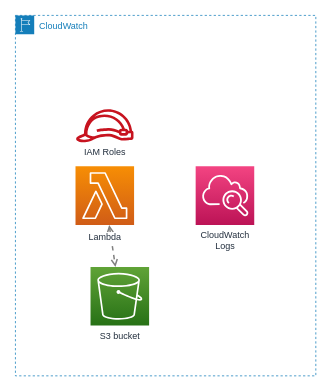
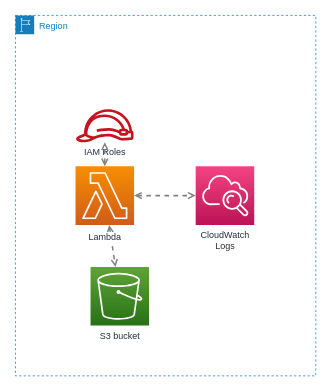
node "CloudWatch": label "CloudWatch" -> "Region"
edge "IAM Roles" -- "Lambda": added
edge "Lambda" -- "CloudWatch Logs": added
